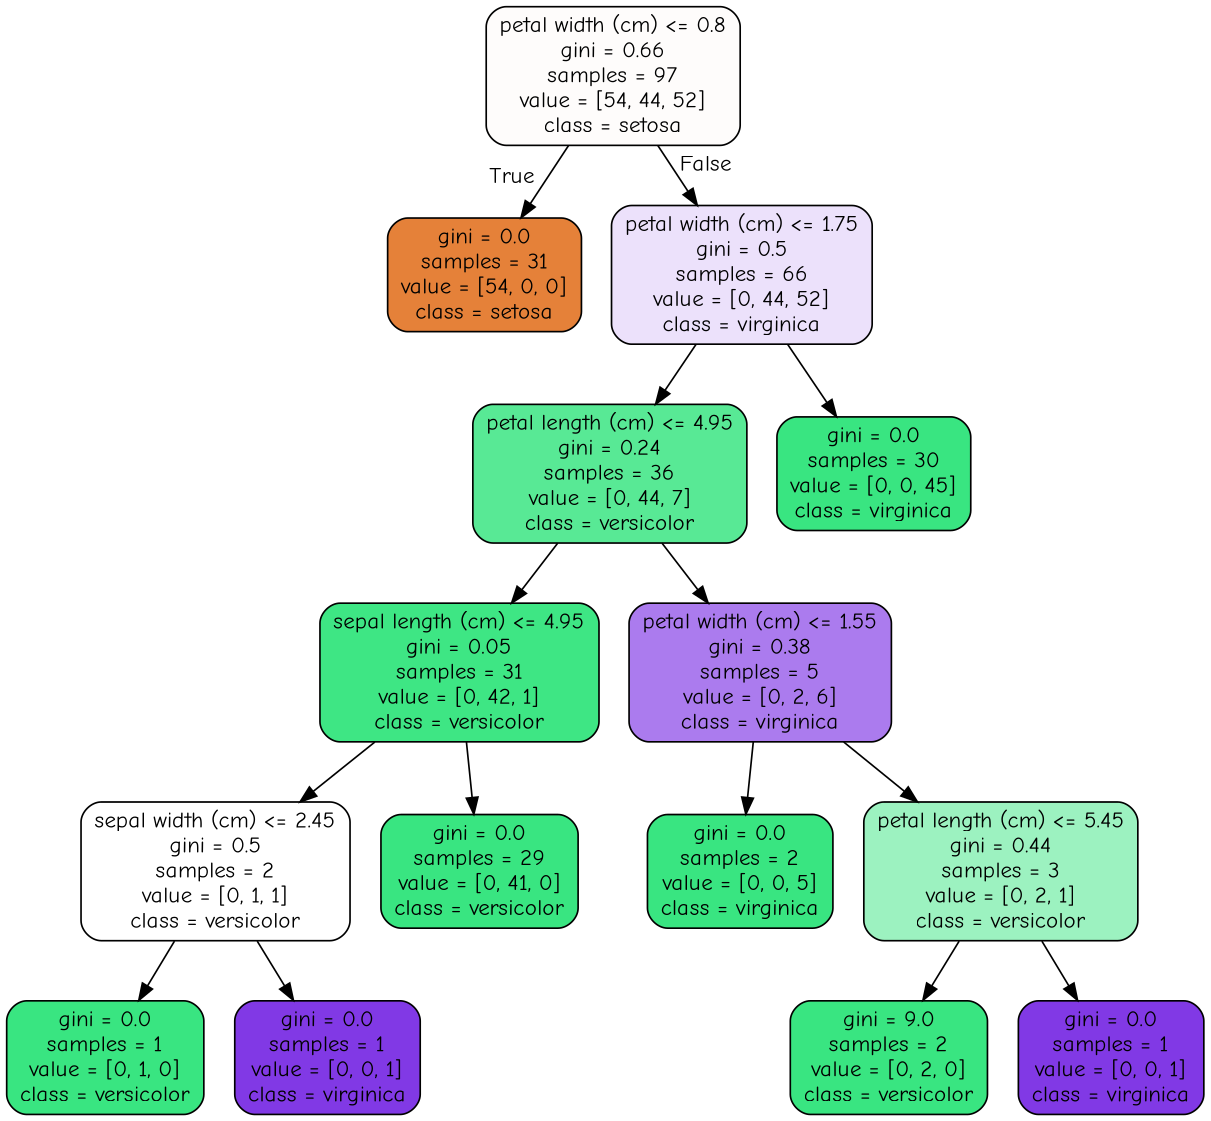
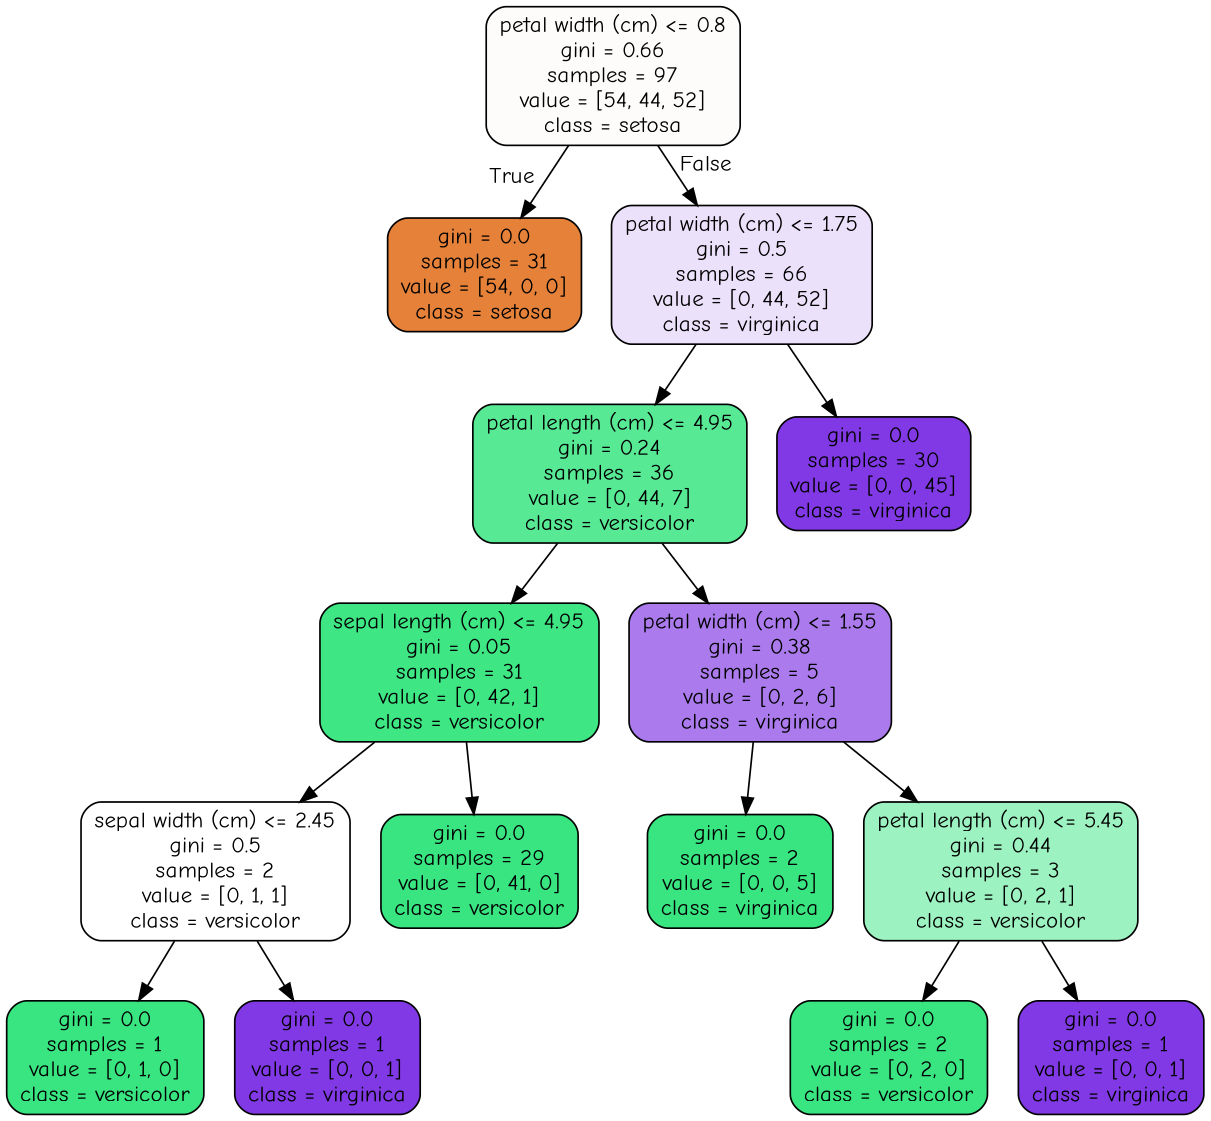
node "gini = 0.0 samples = 30 value = [0, 0, 45] class = virginica": fillcolor #39e581 -> #8139e5
node "gini = 9.0 samples = 2 value = [0, 2, 0] class = versicolor": label "gini = 9.0 samples = 2 value = [0, 2, 0] class = versicolor" -> "gini = 0.0 samples = 2 value = [0, 2, 0] class = versicolor"
